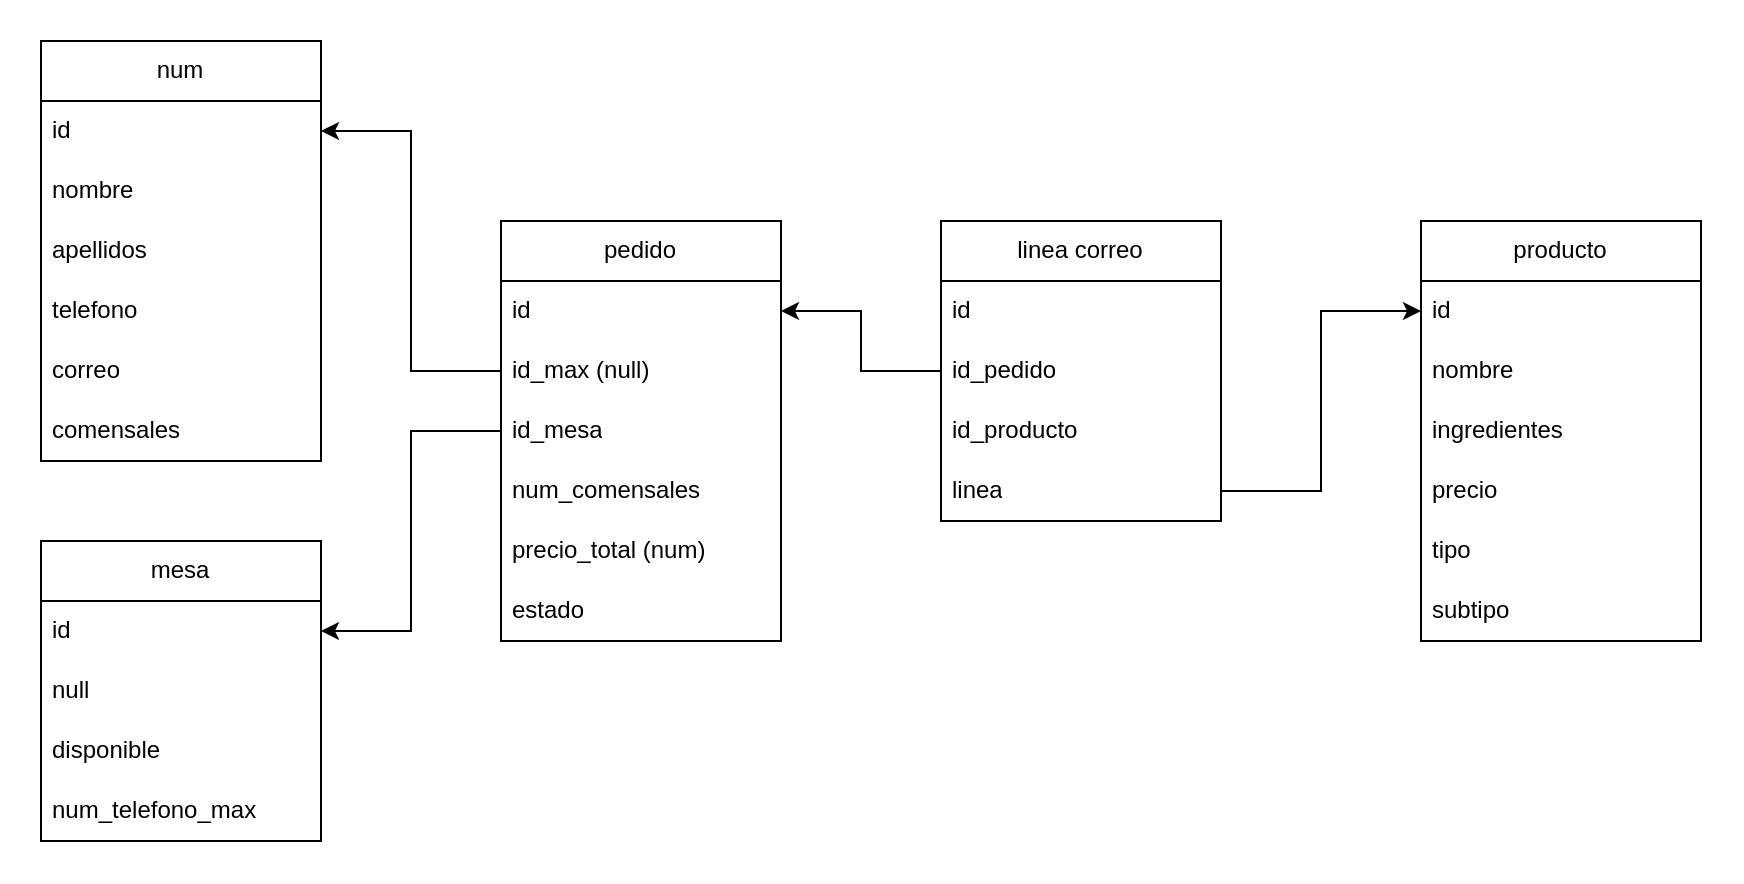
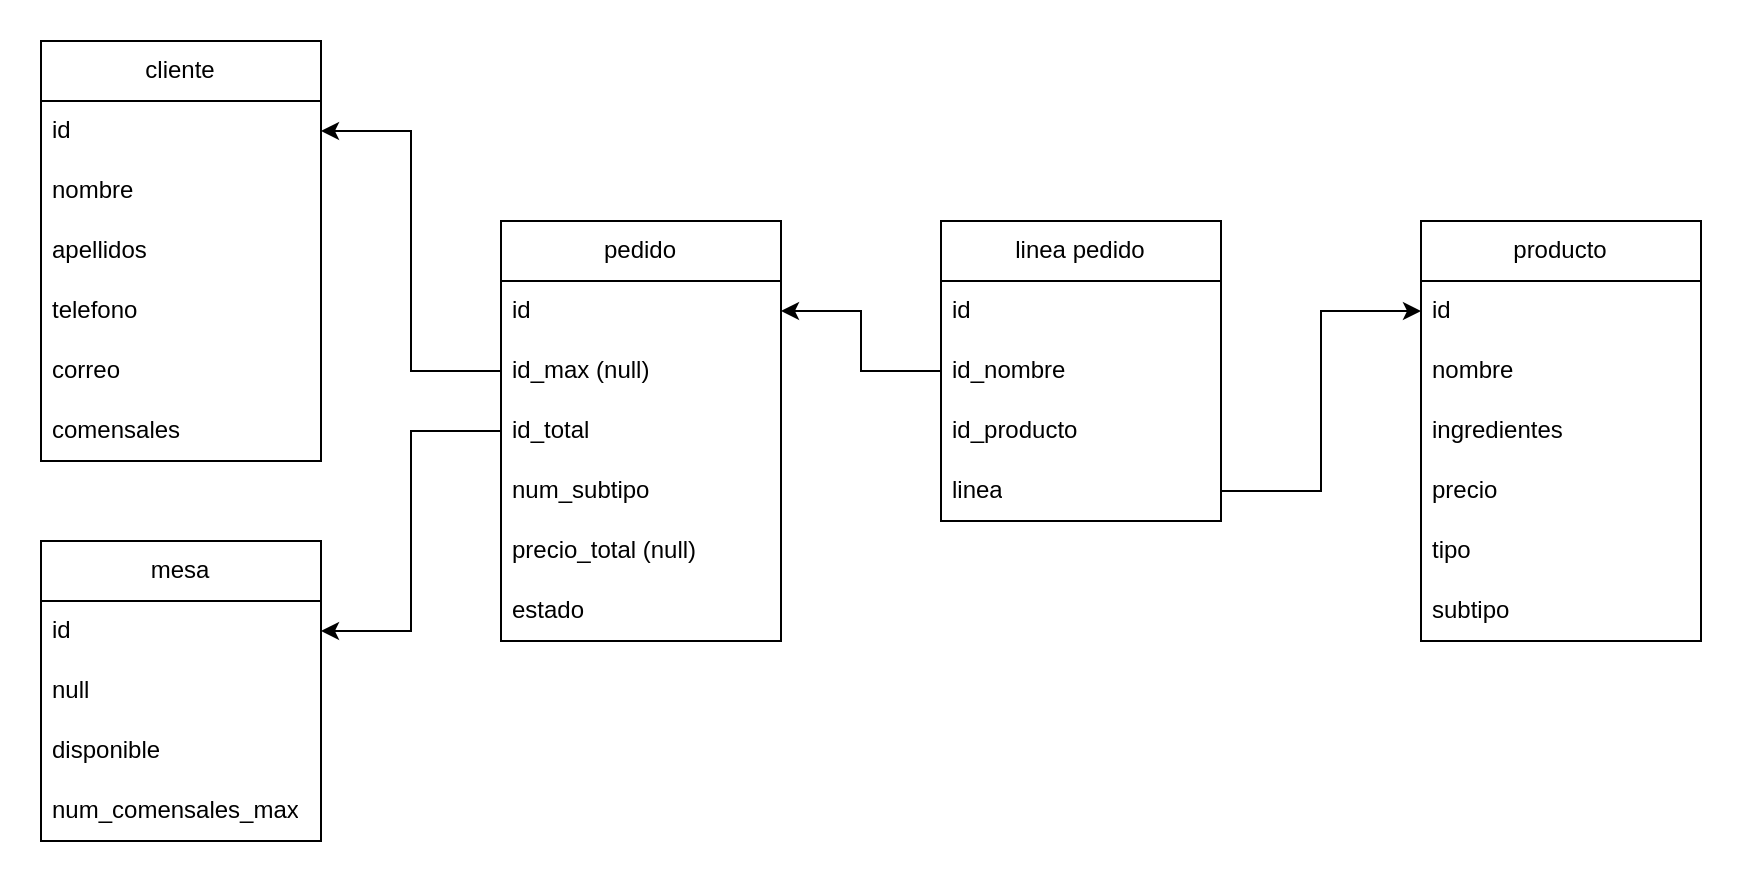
node "num": label "num" -> "cliente"
node "linea correo": label "linea correo" -> "linea pedido"
node "id_pedido": label "id_pedido" -> "id_nombre"
node "id_mesa": label "id_mesa" -> "id_total"
node "num_comensales": label "num_comensales" -> "num_subtipo"
node "precio_total (num)": label "precio_total (num)" -> "precio_total (null)"
node "num_telefono_max": label "num_telefono_max" -> "num_comensales_max"
